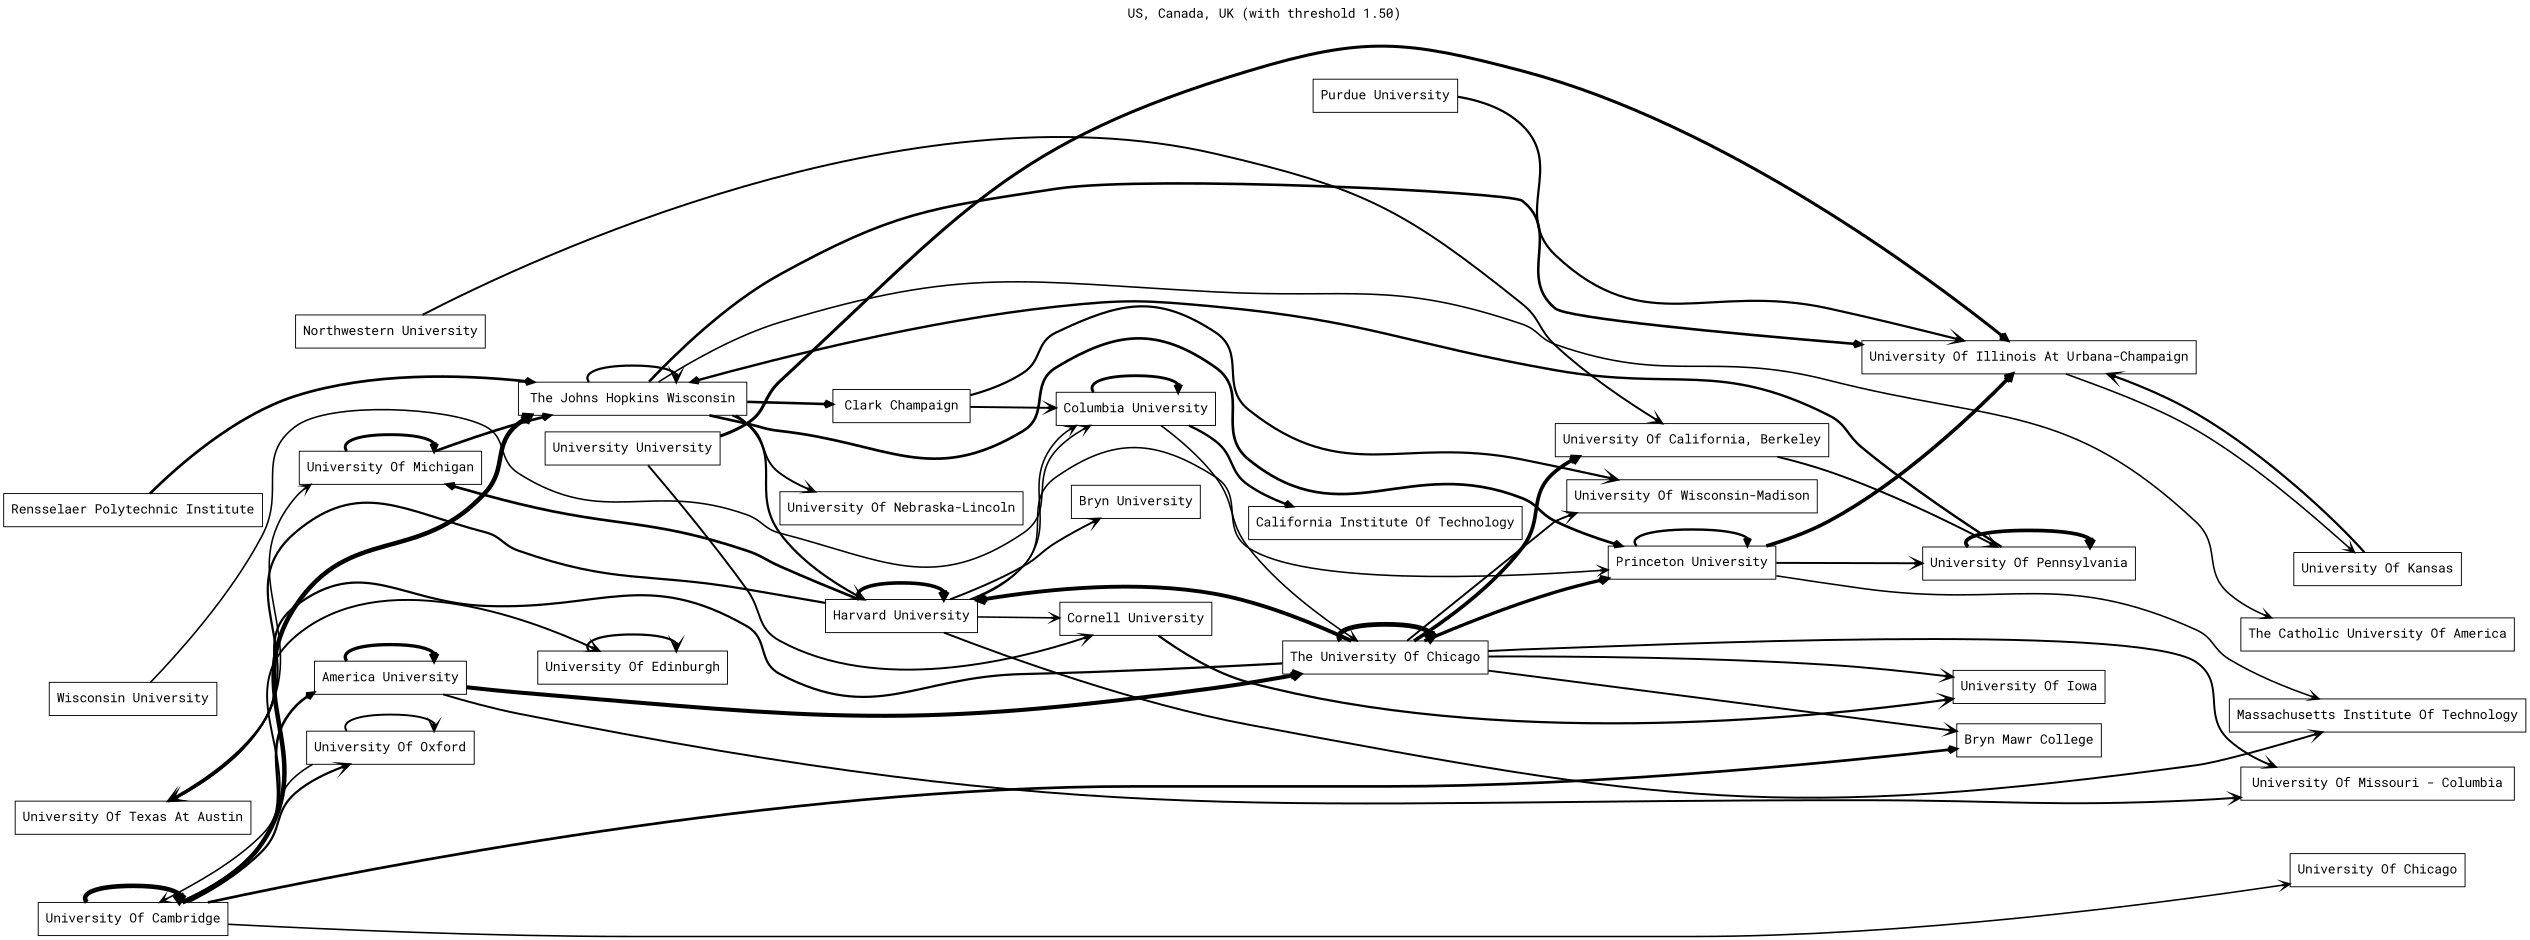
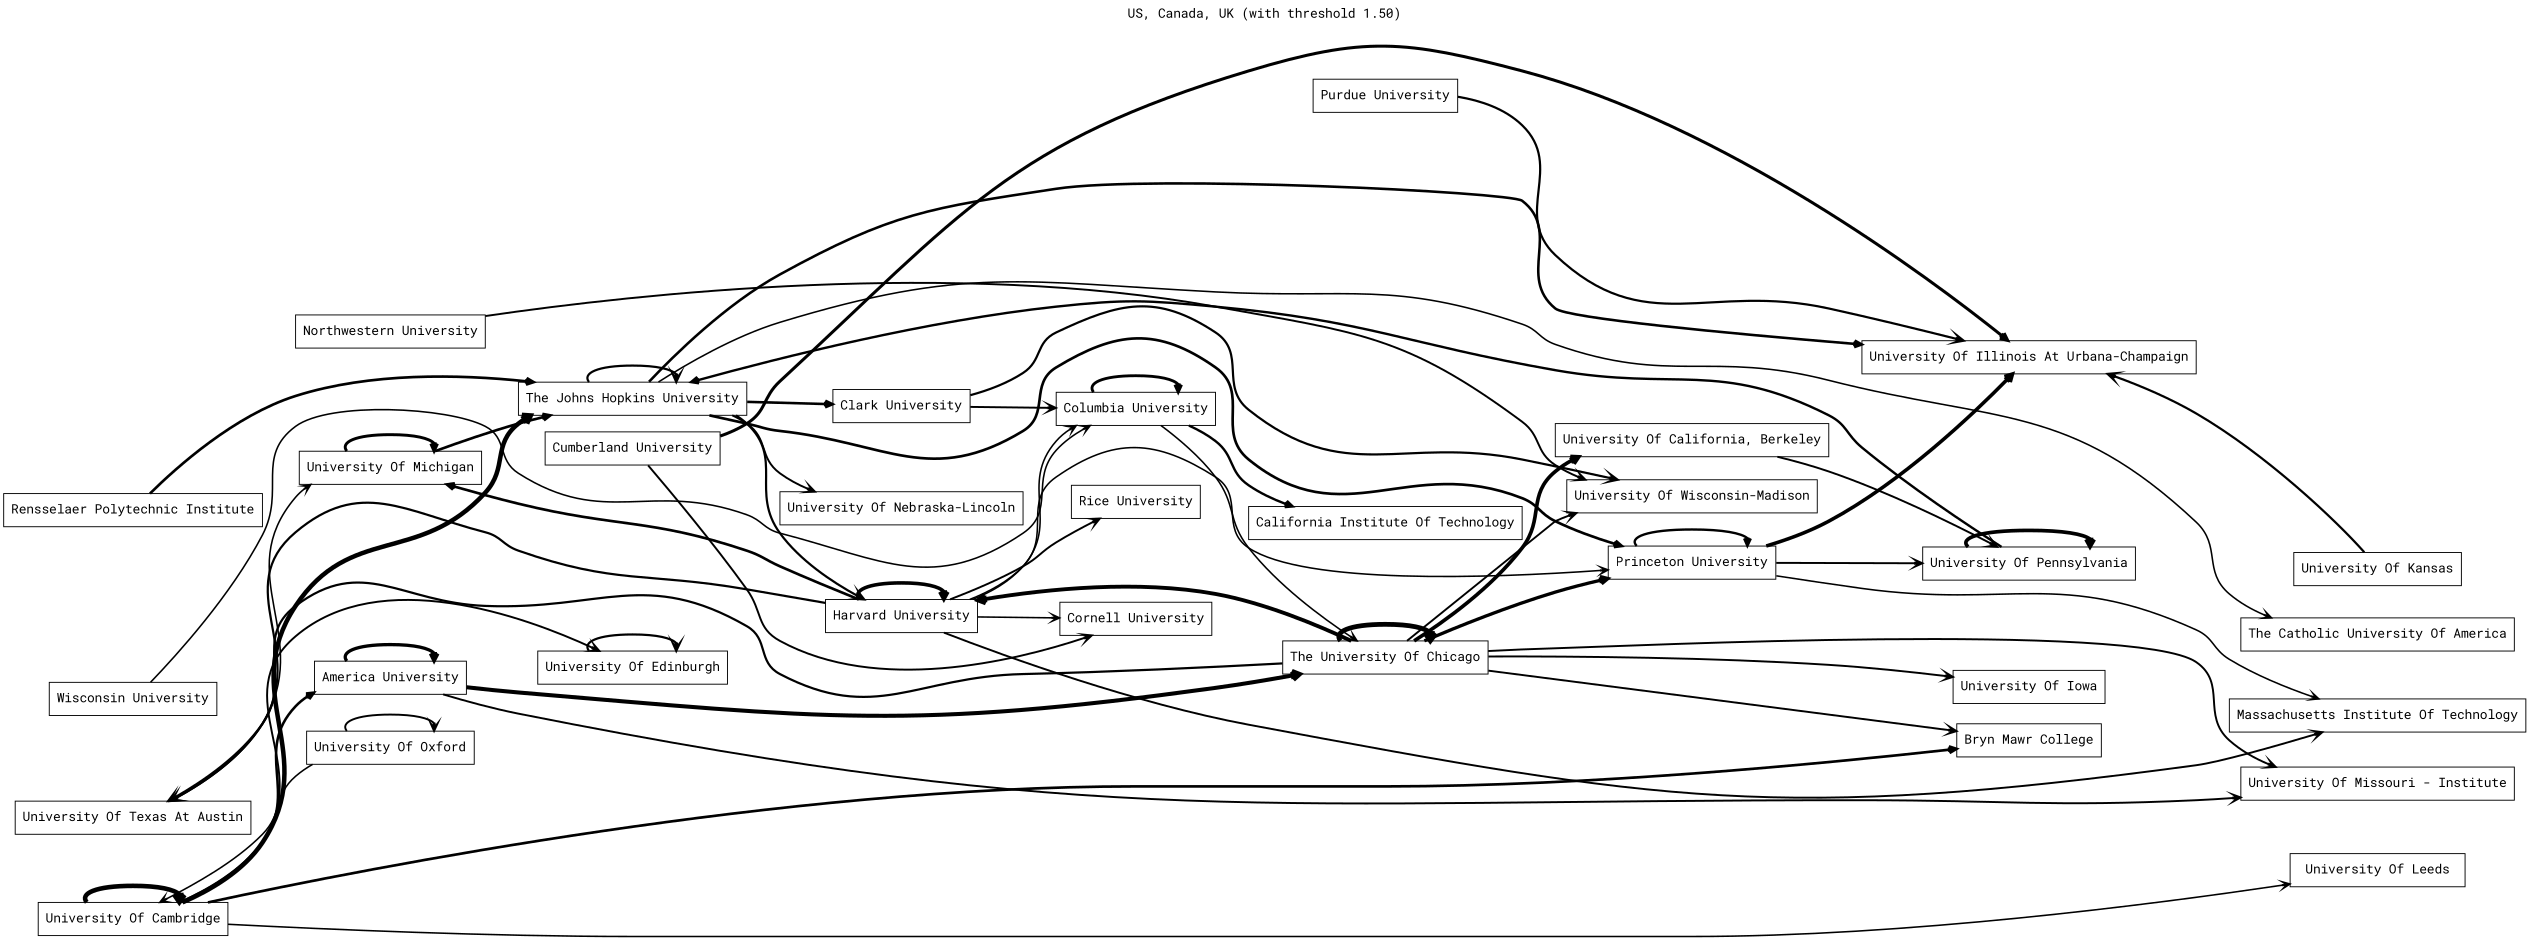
edge "Northwestern University" -> "University Of California, Berkeley": now "Northwestern University" -> "University Of Wisconsin-Madison"
node "The Johns Hopkins Wisconsin": label "The Johns Hopkins Wisconsin" -> "The Johns Hopkins University"
node "Clark Champaign": label "Clark Champaign" -> "Clark University"
edge "University Of Illinois At Urbana-Champaign" -> "University Of Kansas": removed
node "University University": label "University University" -> "Cumberland University"
node "Bryn University": label "Bryn University" -> "Rice University"
edge "Cornell University" -> "University Of Iowa": removed
node "University Of Missouri - Columbia": label "University Of Missouri - Columbia" -> "University Of Missouri - Institute"
edge "University Of Cambridge" -> "University Of Oxford": removed
node "University Of Chicago": label "University Of Chicago" -> "University Of Leeds"
